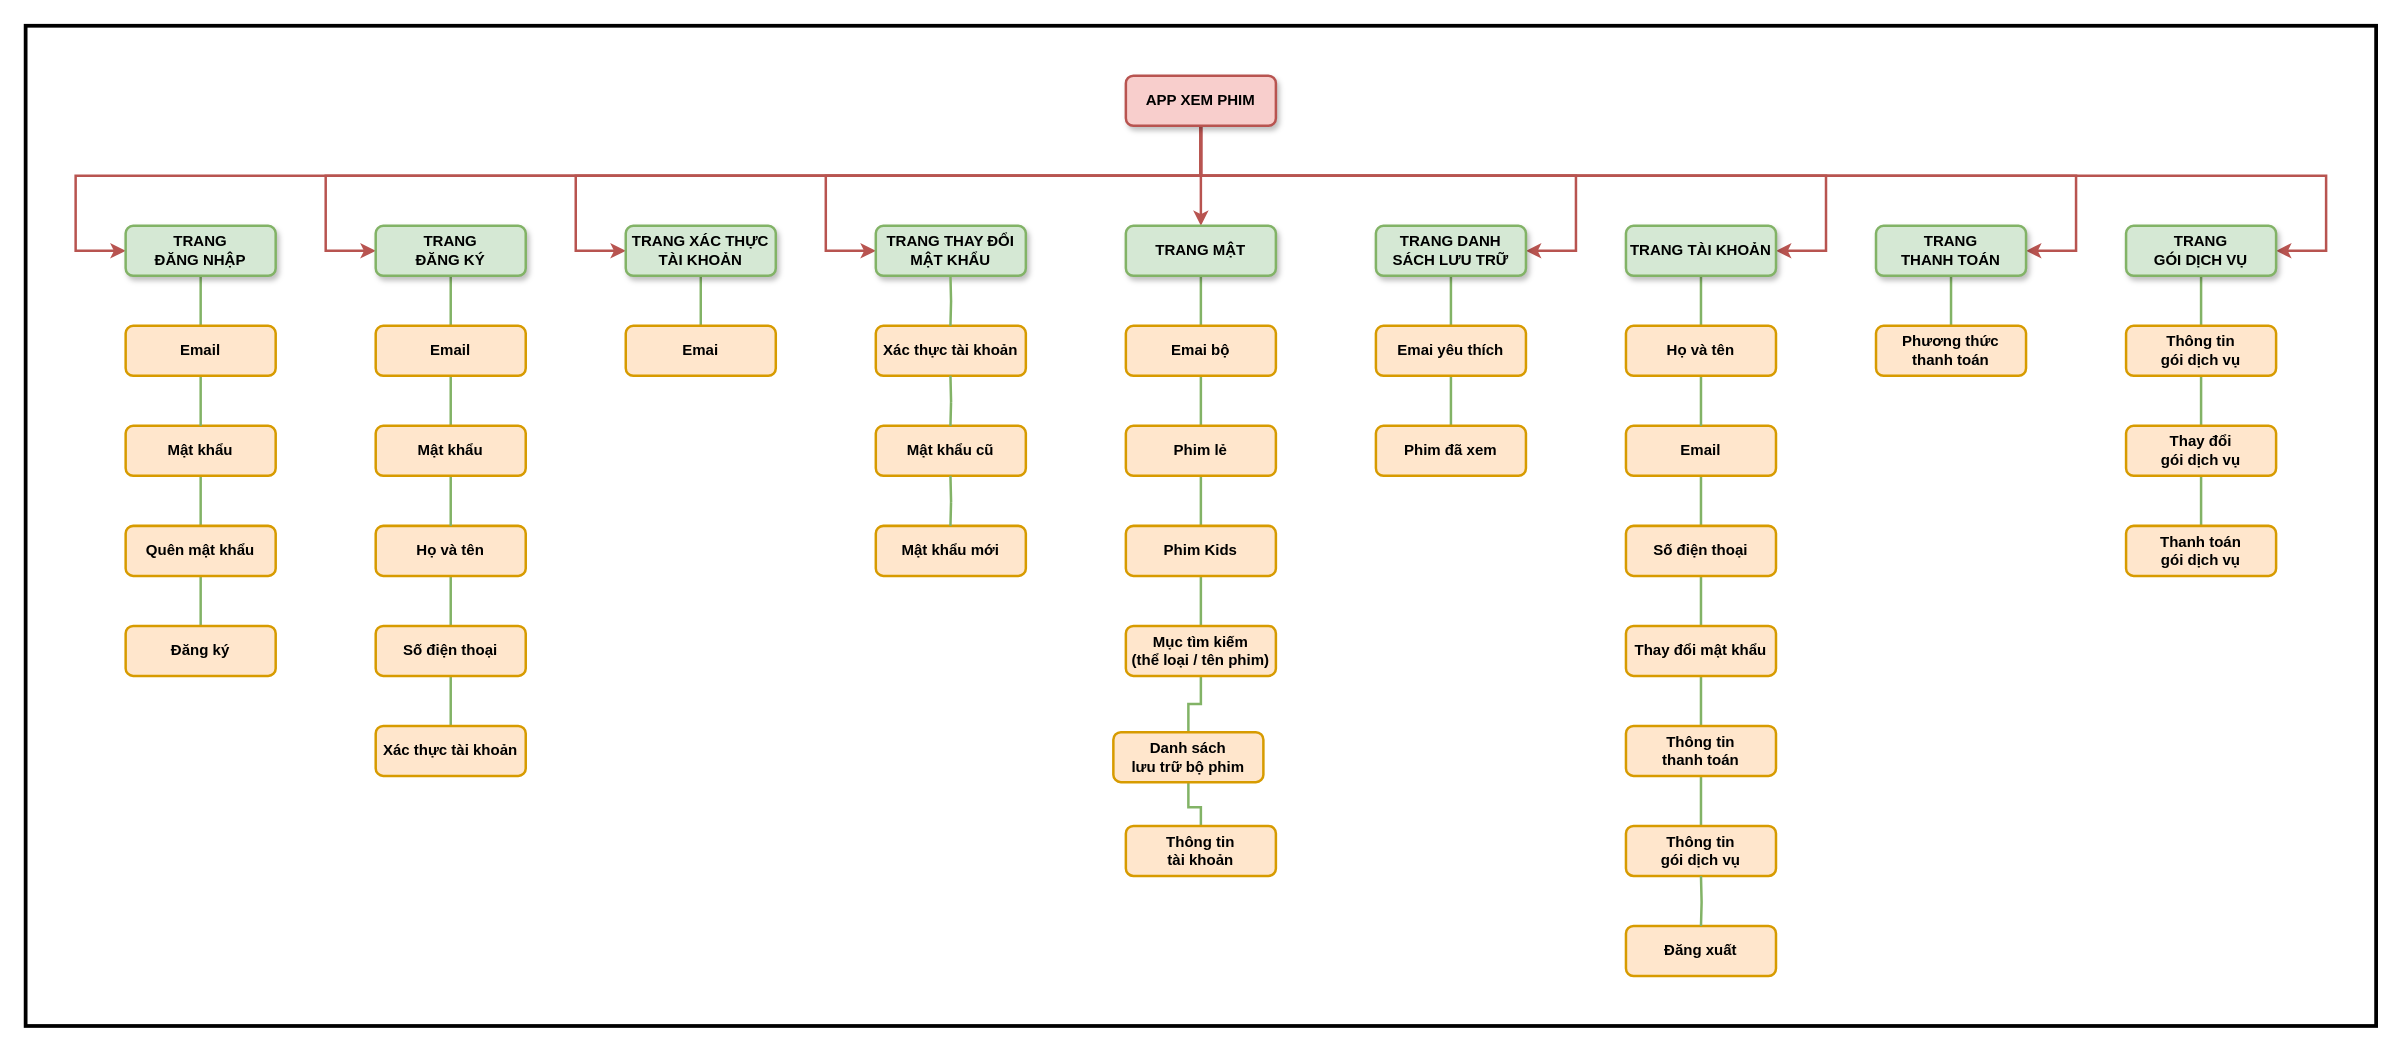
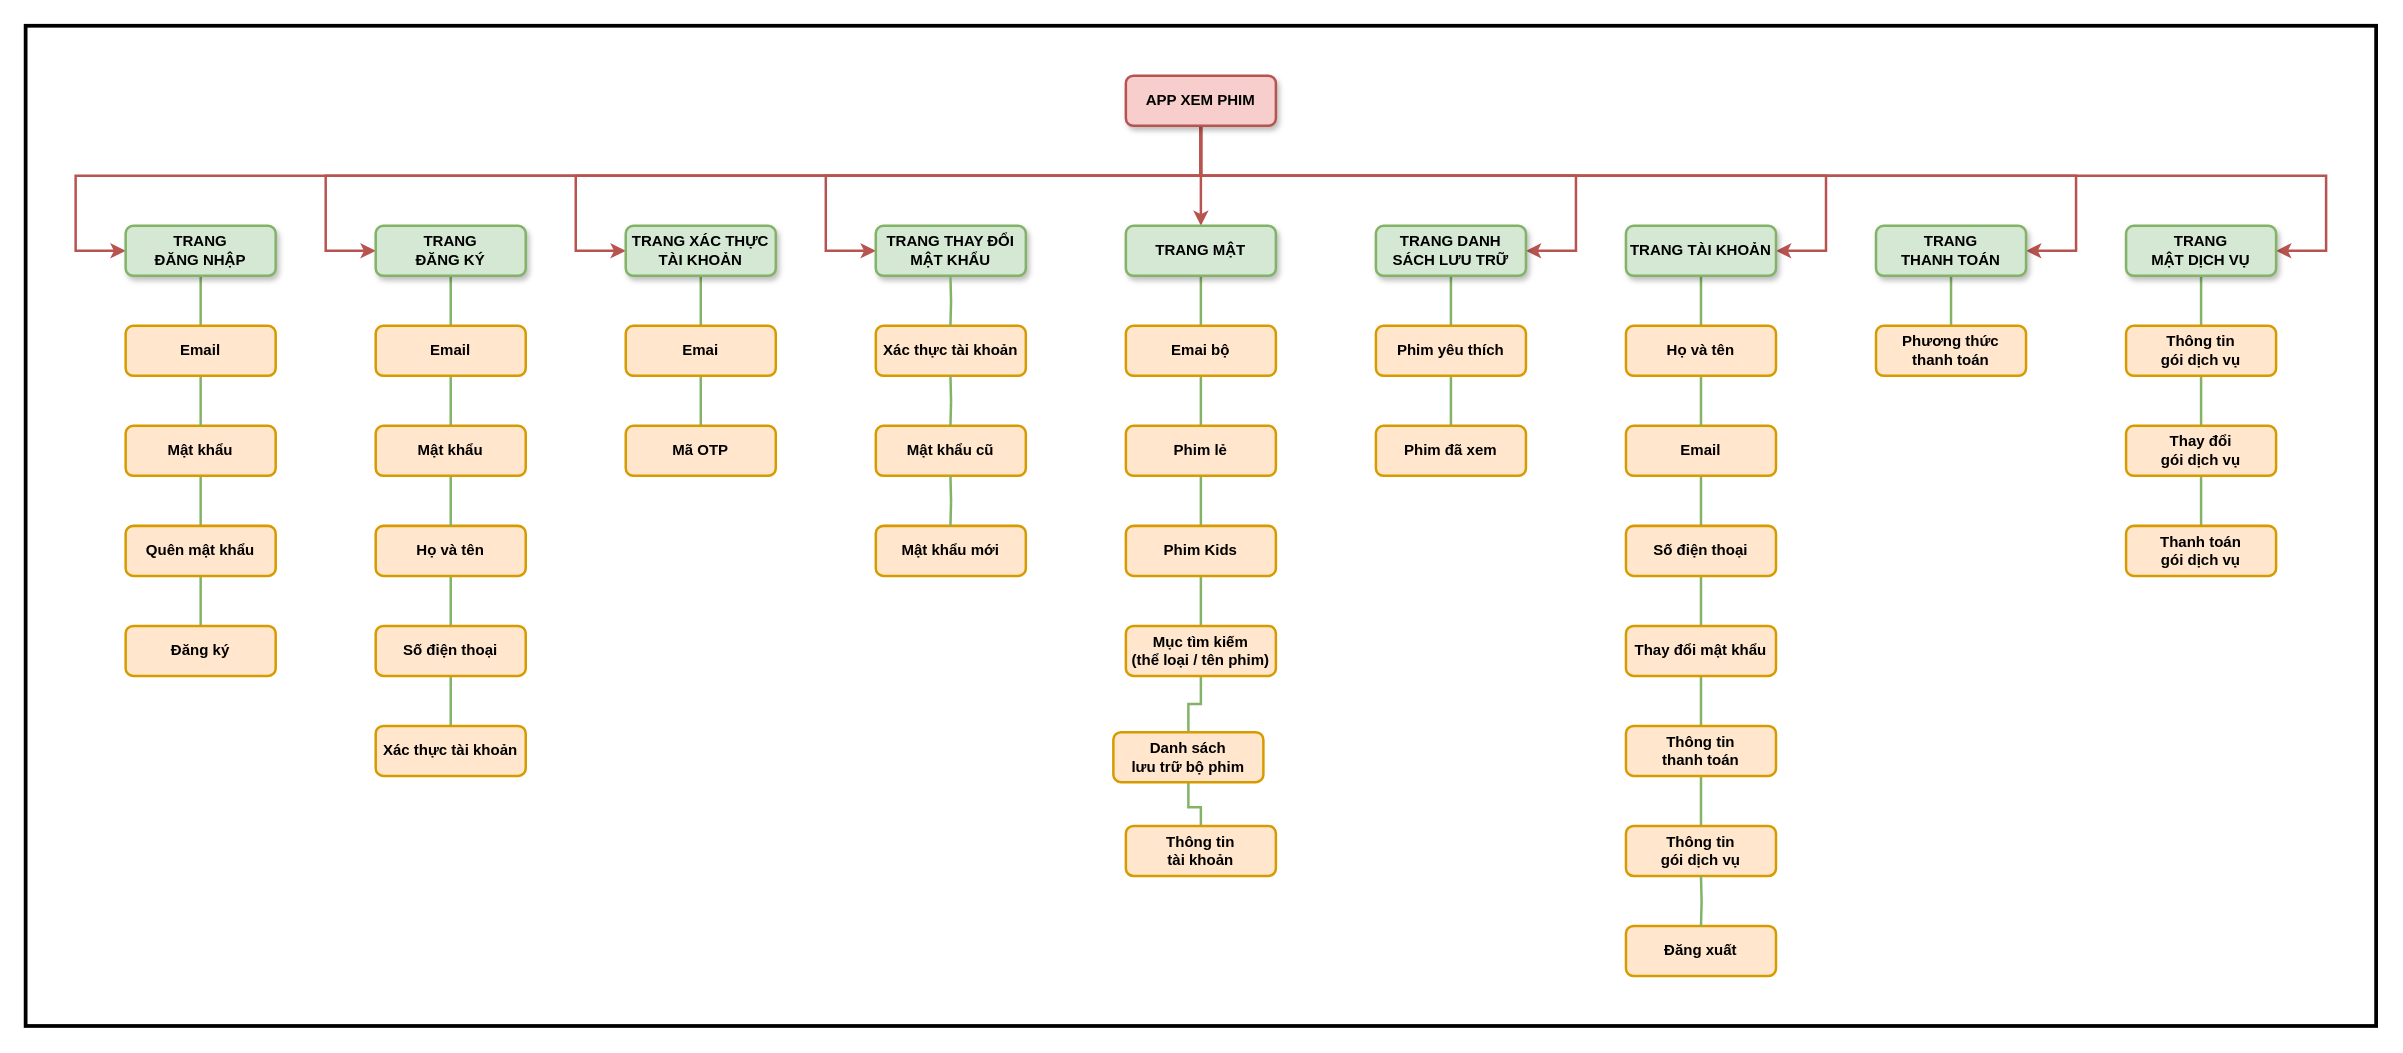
node "TRANG GÓI DỊCH VỤ": label "TRANG GÓI DỊCH VỤ" -> "TRANG MẬT DỊCH VỤ"
node "Emai yêu thích": label "Emai yêu thích" -> "Phim yêu thích"
edge "Emai" -- "Mã OTP": added
node "Mã OTP": added
